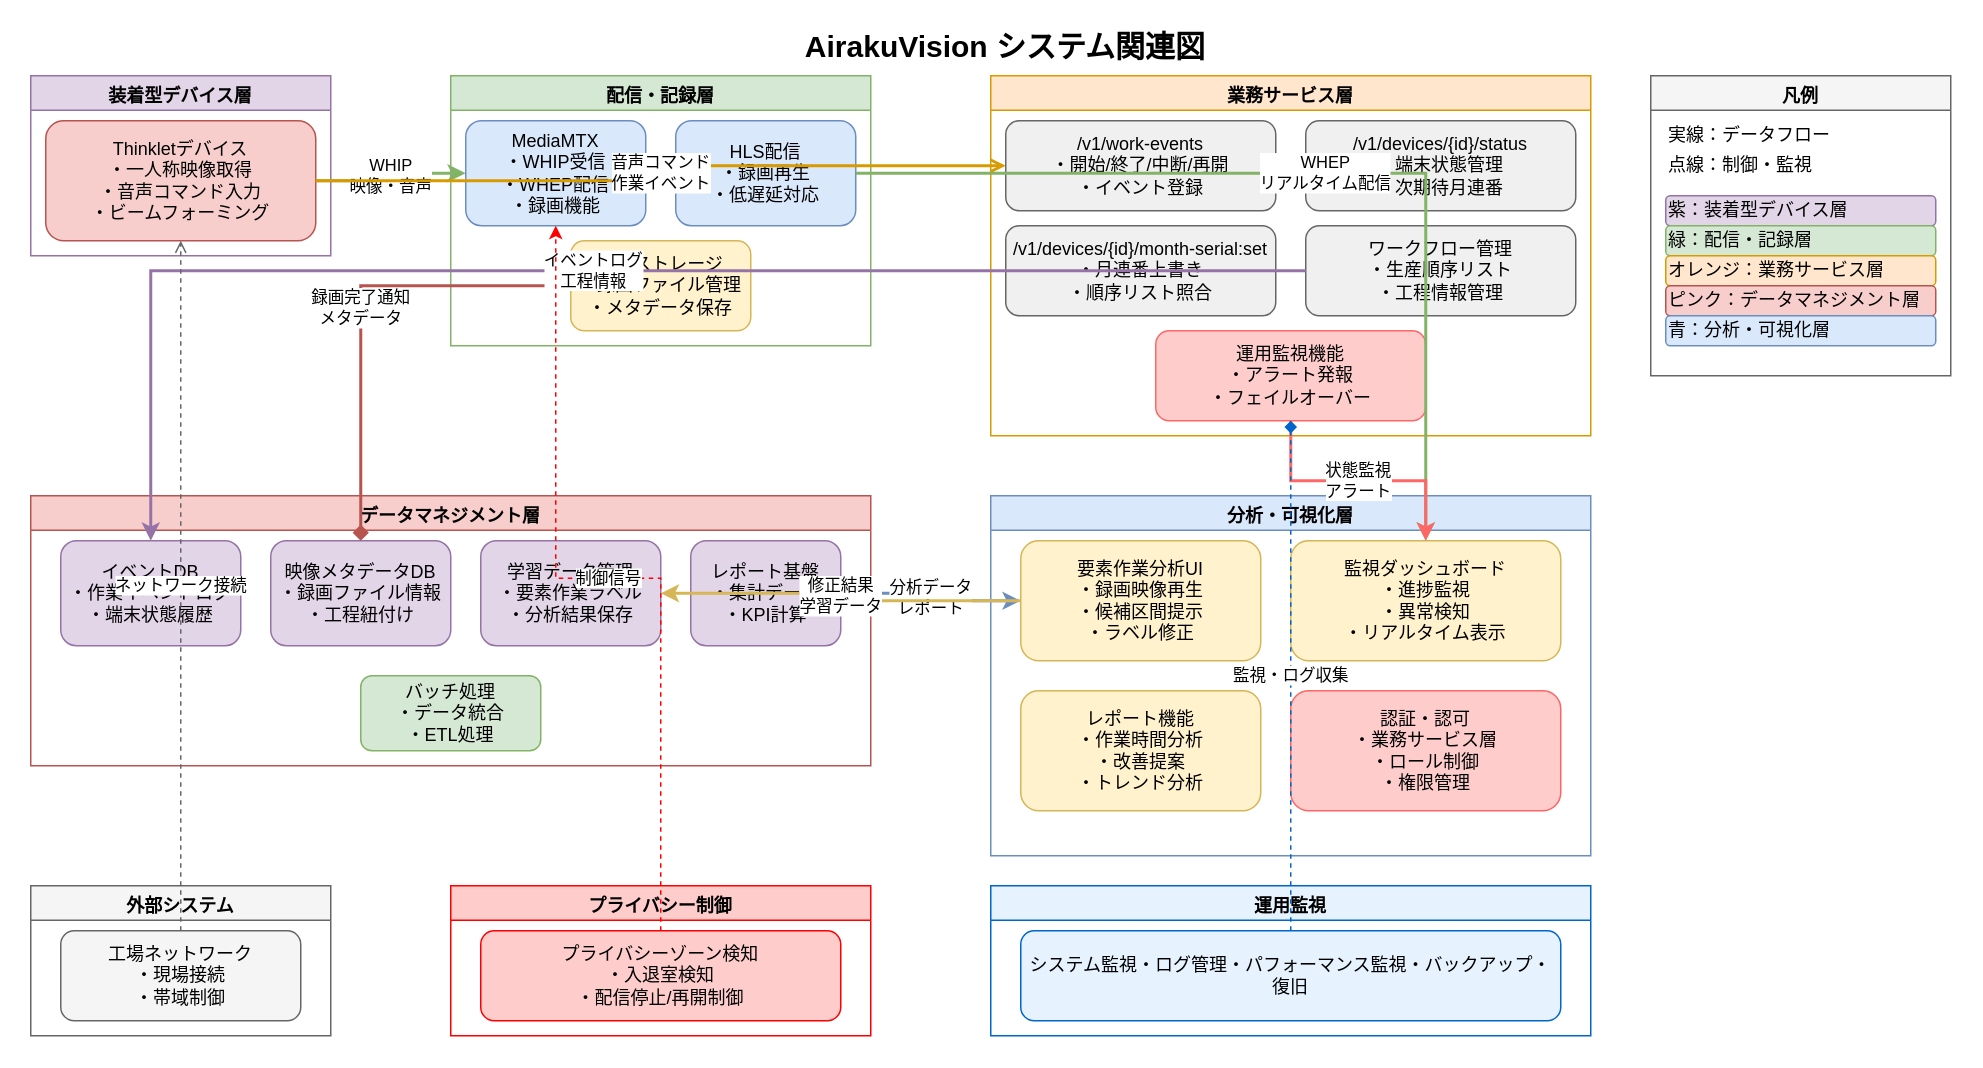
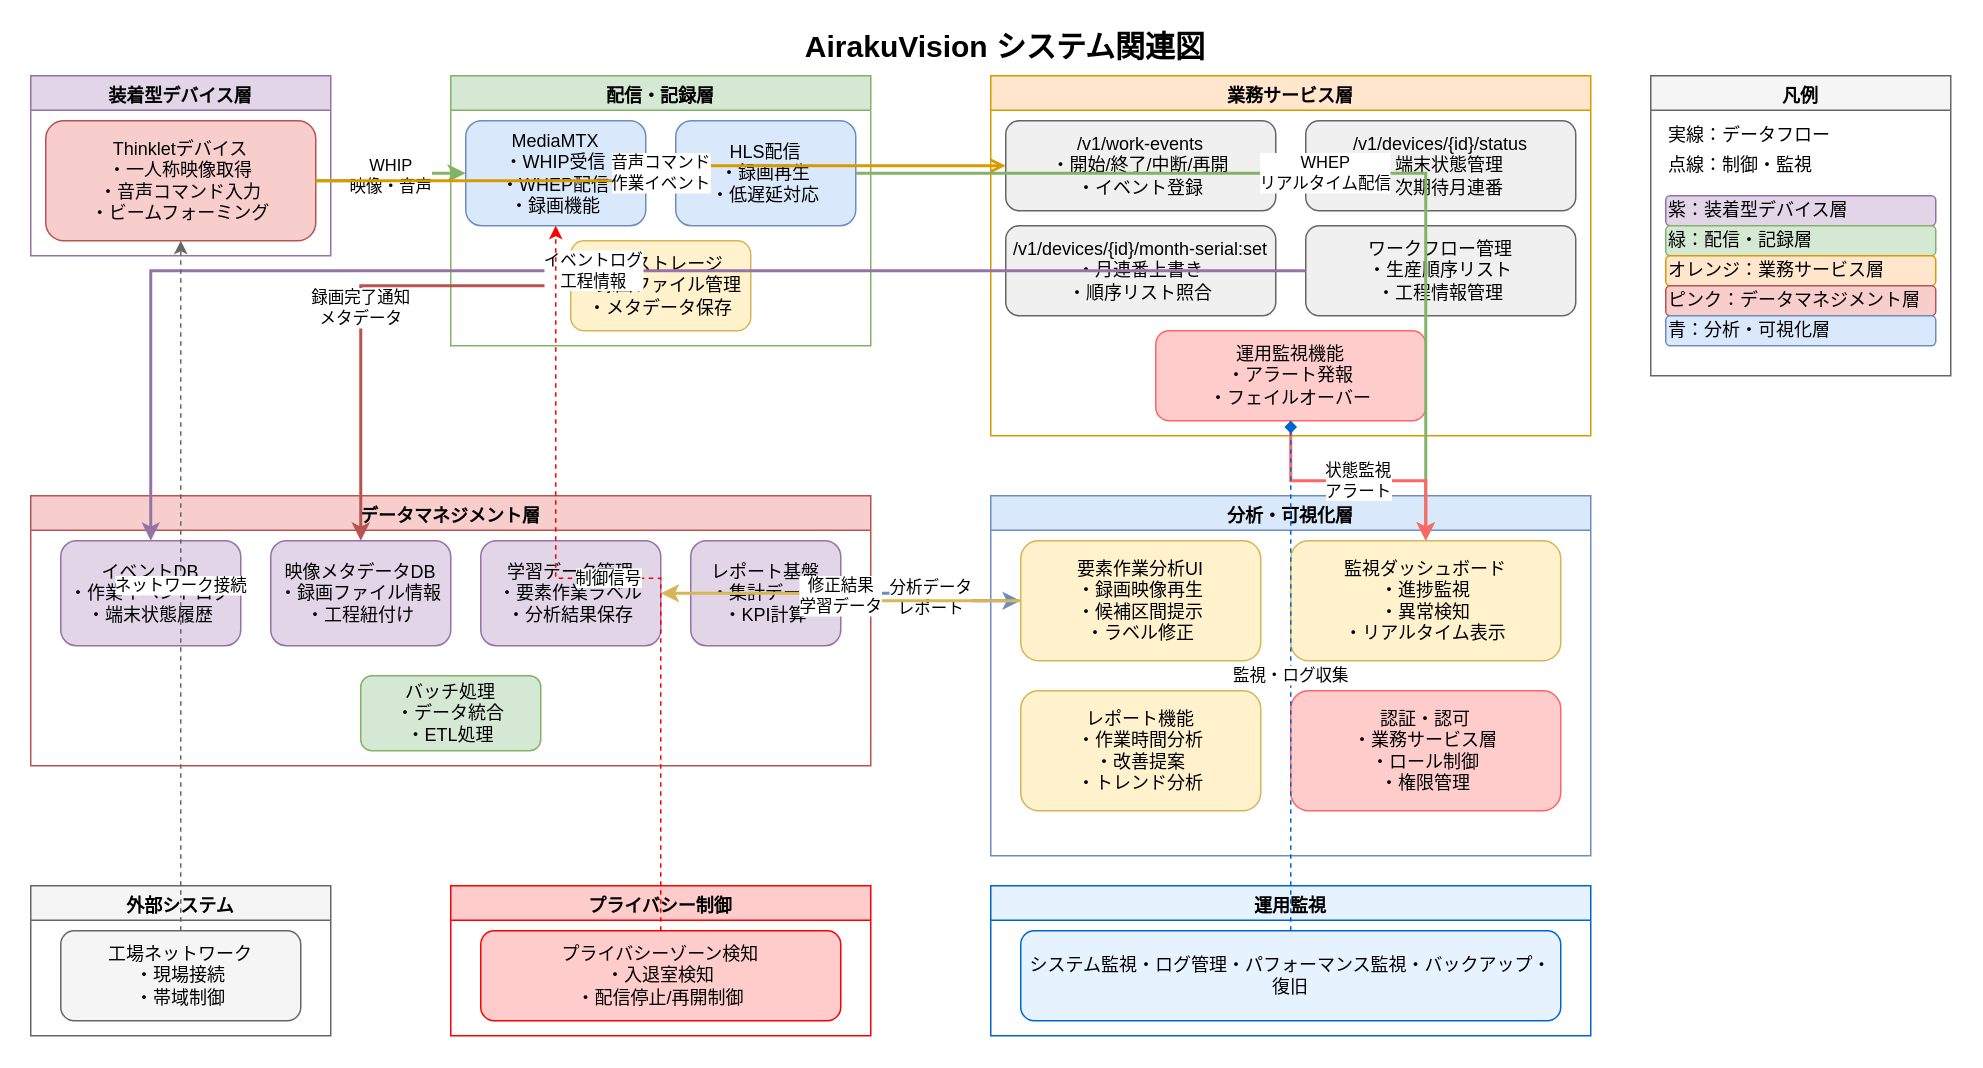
edge "工場ネットワーク ・現場接続 ・帯域制御" -> "Thinkletデバイス ・一人称映像取得 ・音声コマンド入力 ・ビームフォーミング": arrowhead open -> classic
edge "映像ストレージ ・録画ファイル管理 ・メタデータ保存" -> "映像メタデータDB ・録画ファイル情報 ・工程紐付け": arrowhead diamond -> classic
